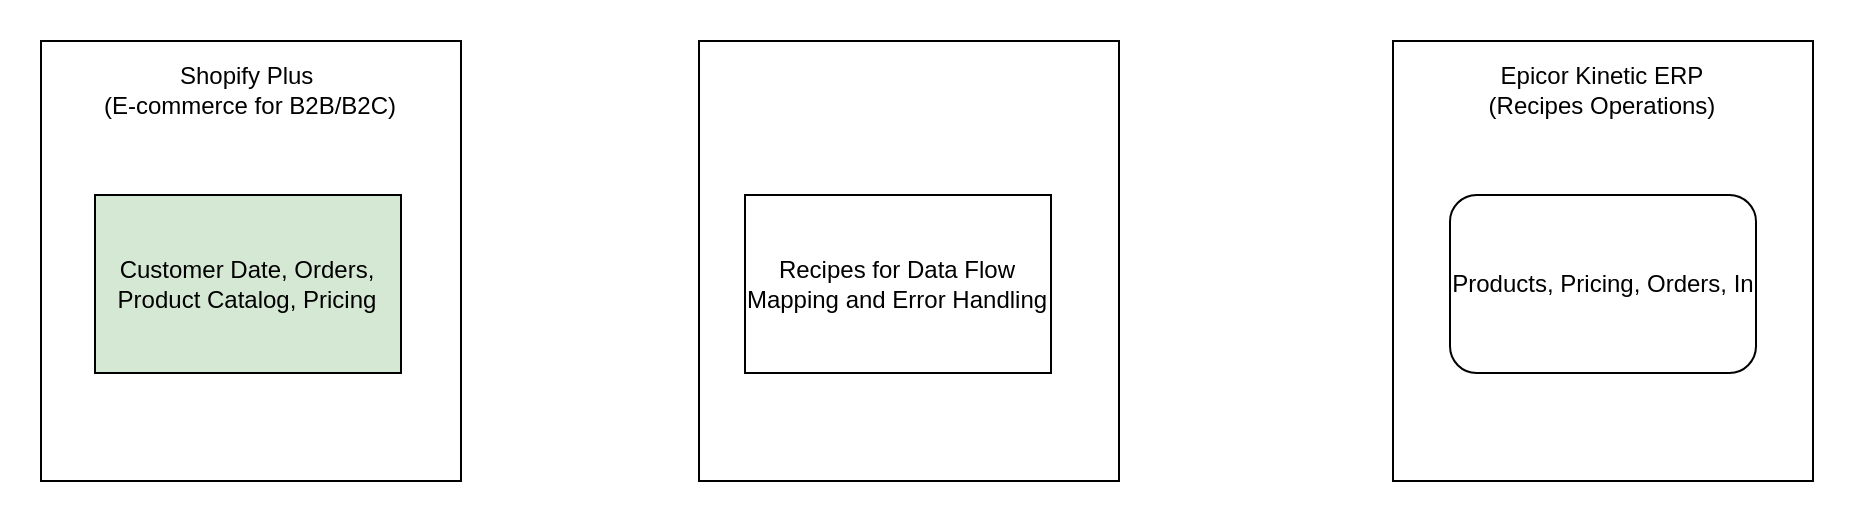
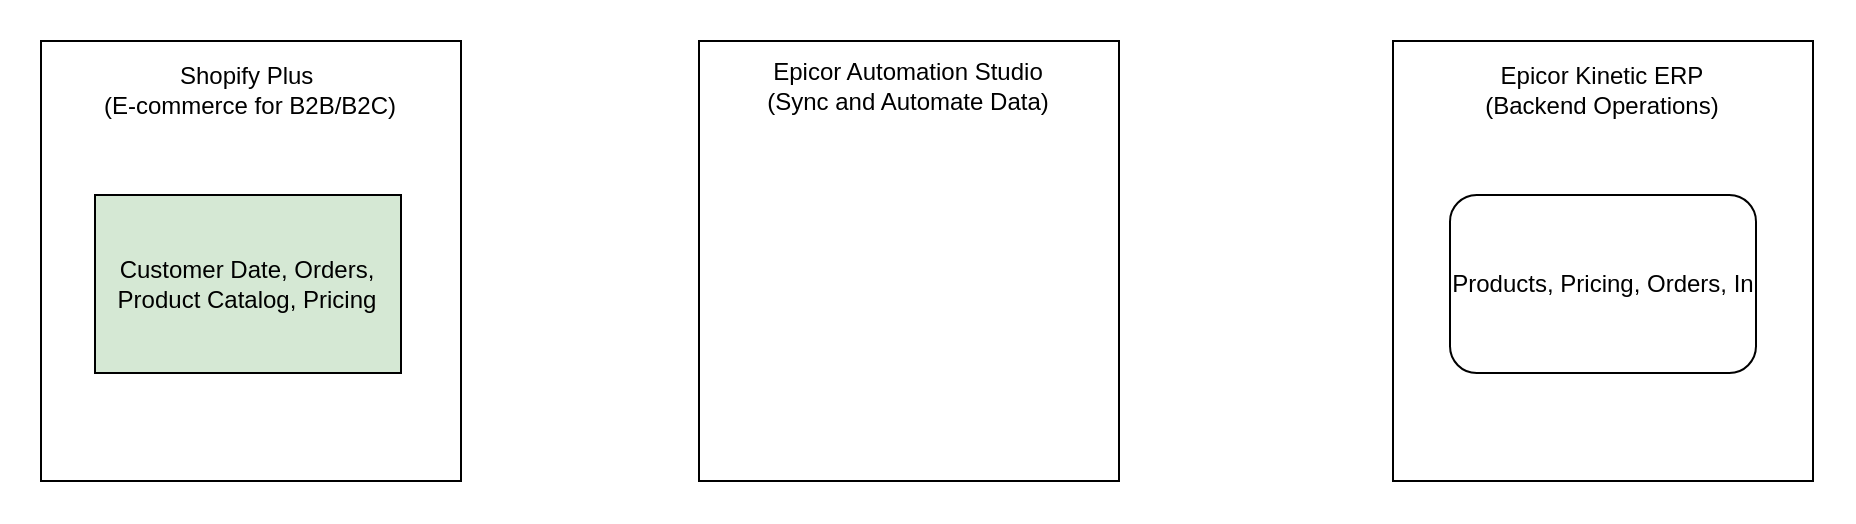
node "Epicor Automation Studio (Sync and Automate Data)": added
node "Epicor Kinetic ERP (Recipes Operations)": label "Epicor Kinetic ERP (Recipes Operations)" -> "Epicor Kinetic ERP (Backend Operations)"
node "Recipes for Data Flow Mapping and Error Handling": removed
